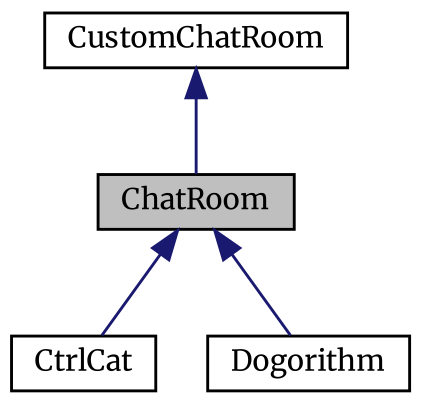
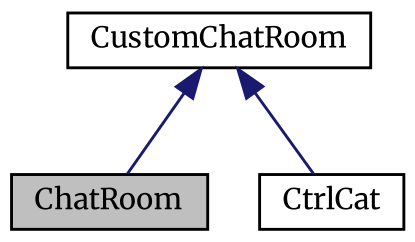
edge "CtrlCat" -> "ChatRoom": now "CtrlCat" -> "CustomChatRoom"
node "Dogorithm": removed
